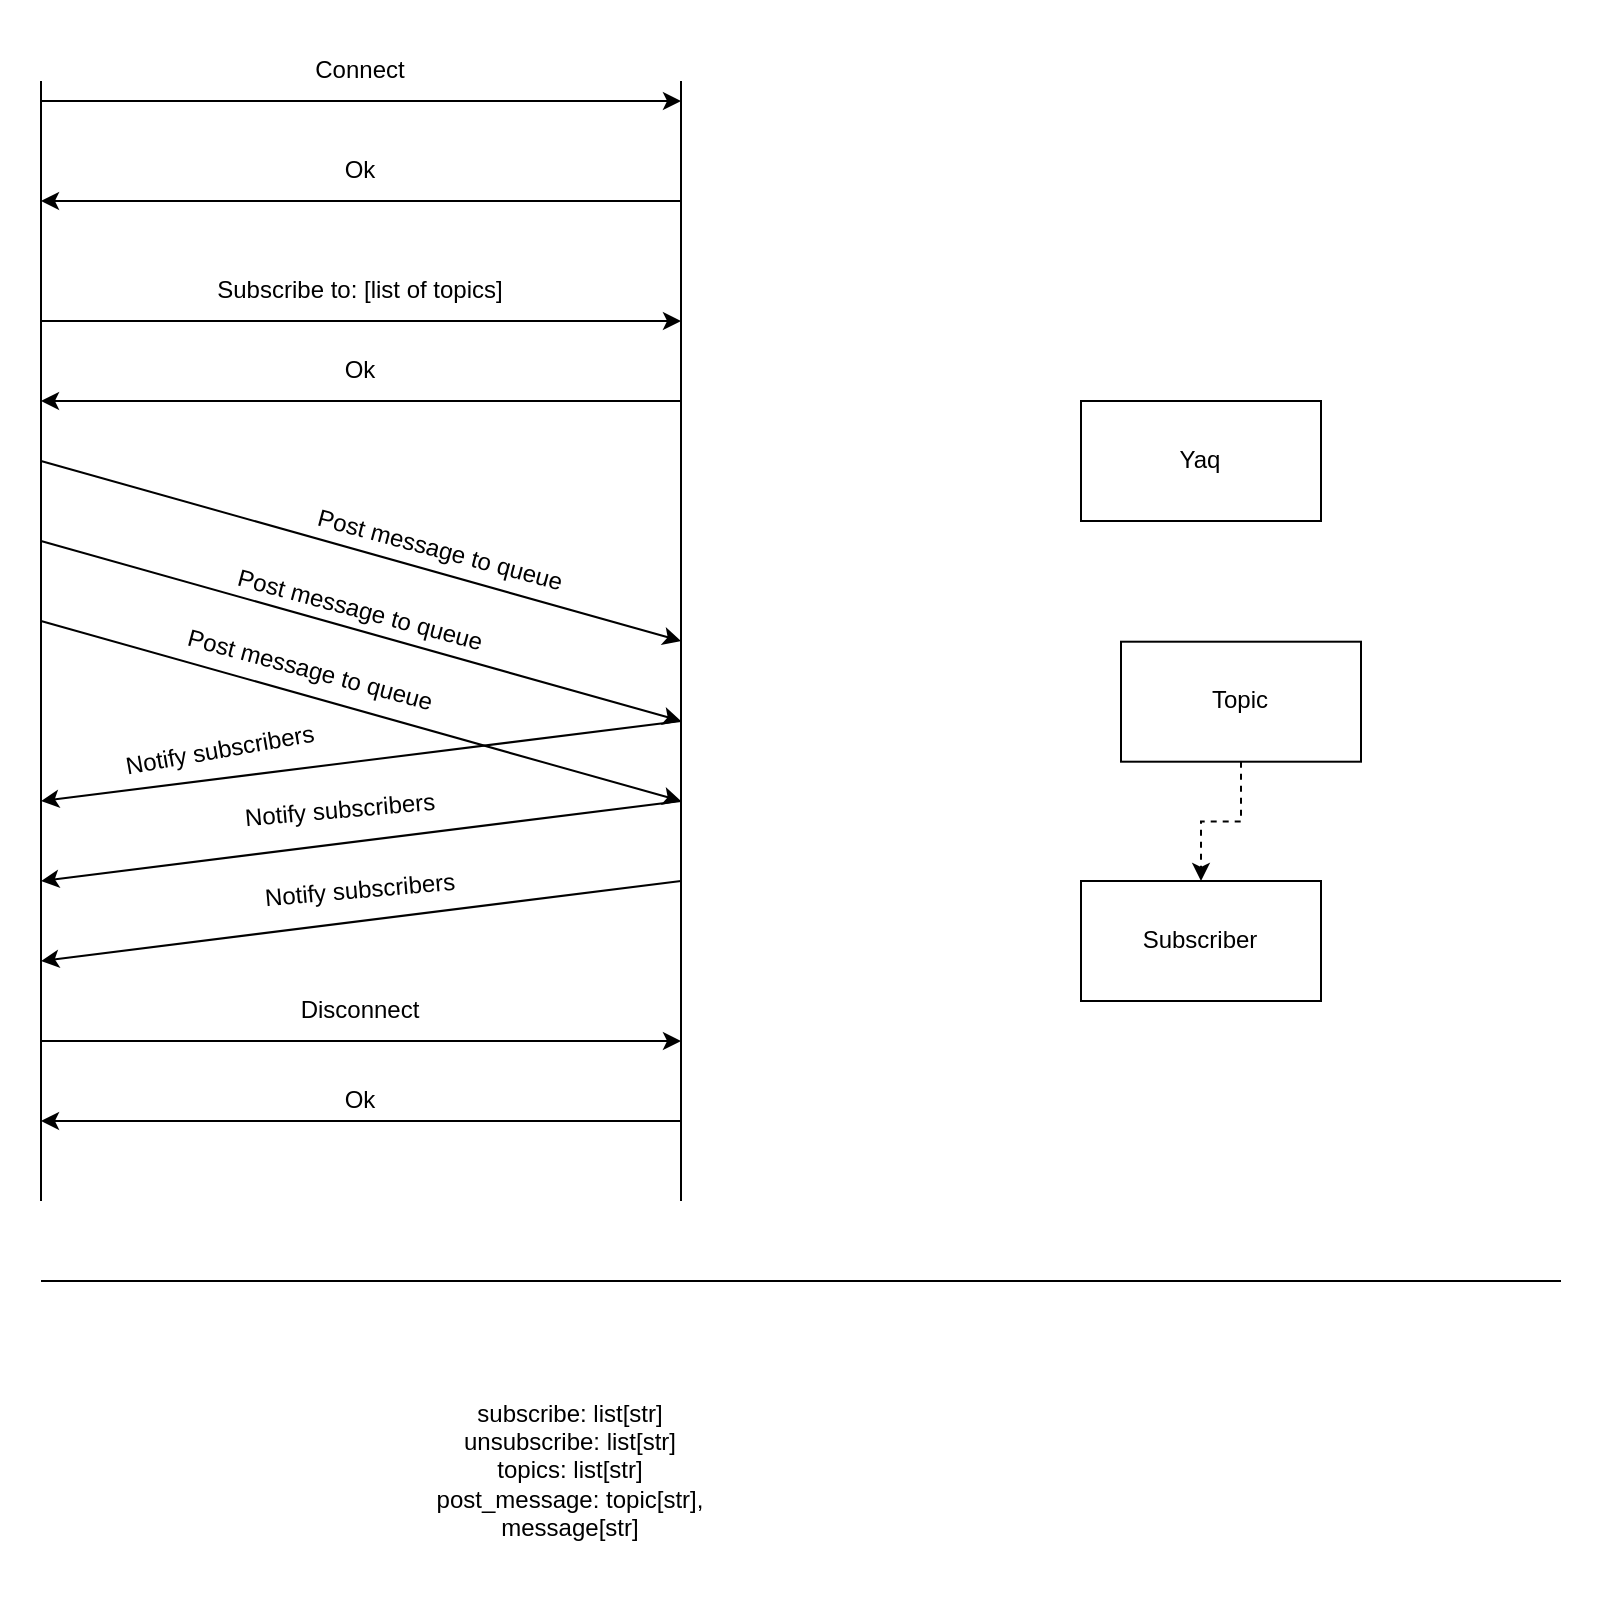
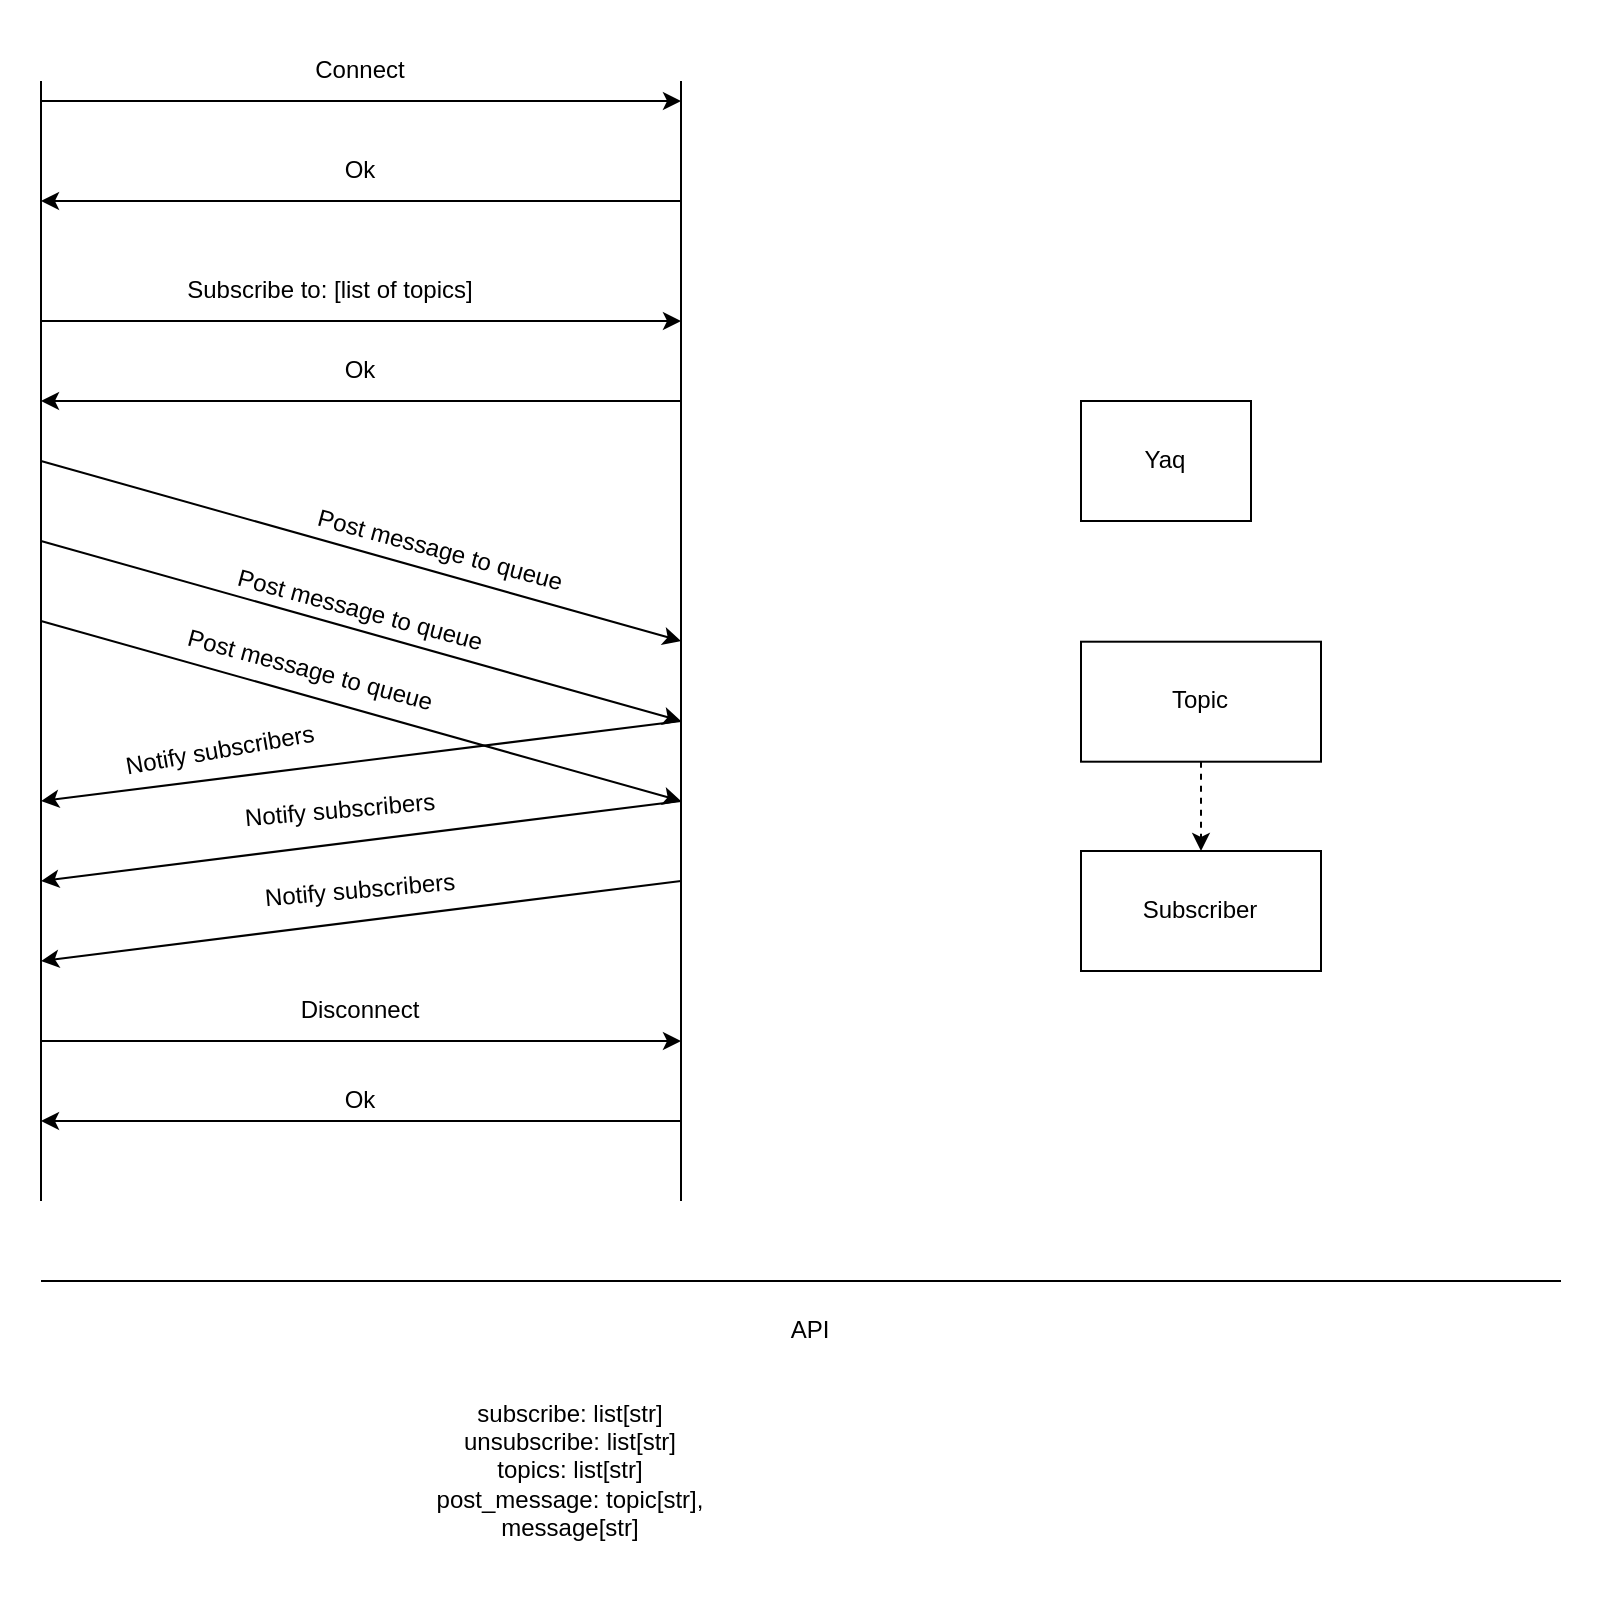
node "Subscribe to: [list of topics]": moved (361, 291) -> (331, 291)
node "Yaq": size 240x120 -> 170x120
node "Topic": moved (1241, 702) -> (1201, 702)
node "Subscriber": moved (1201, 941) -> (1201, 911)
node "API": added
